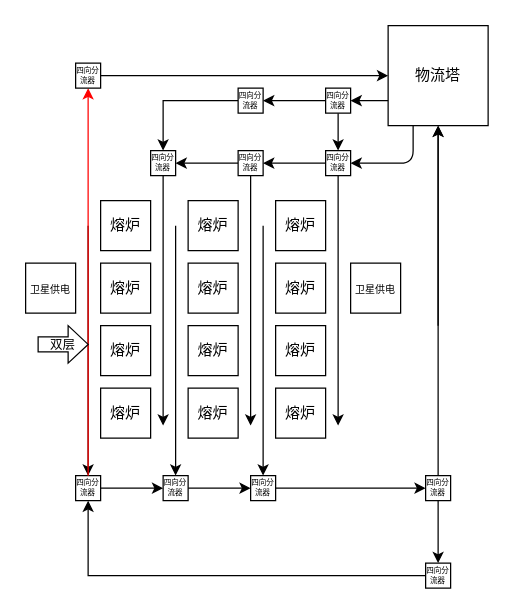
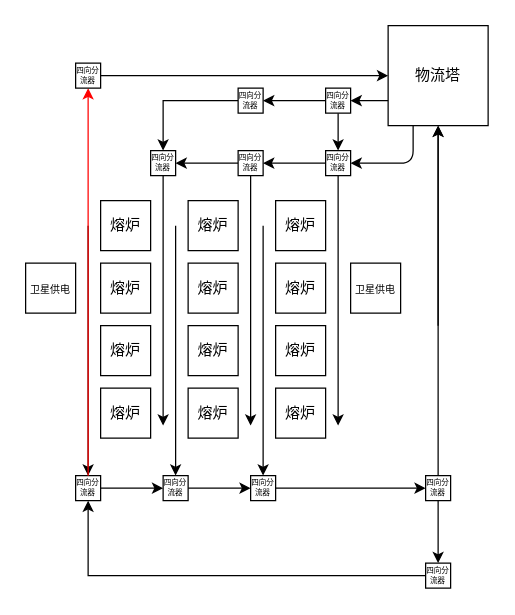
node "双层": removed
